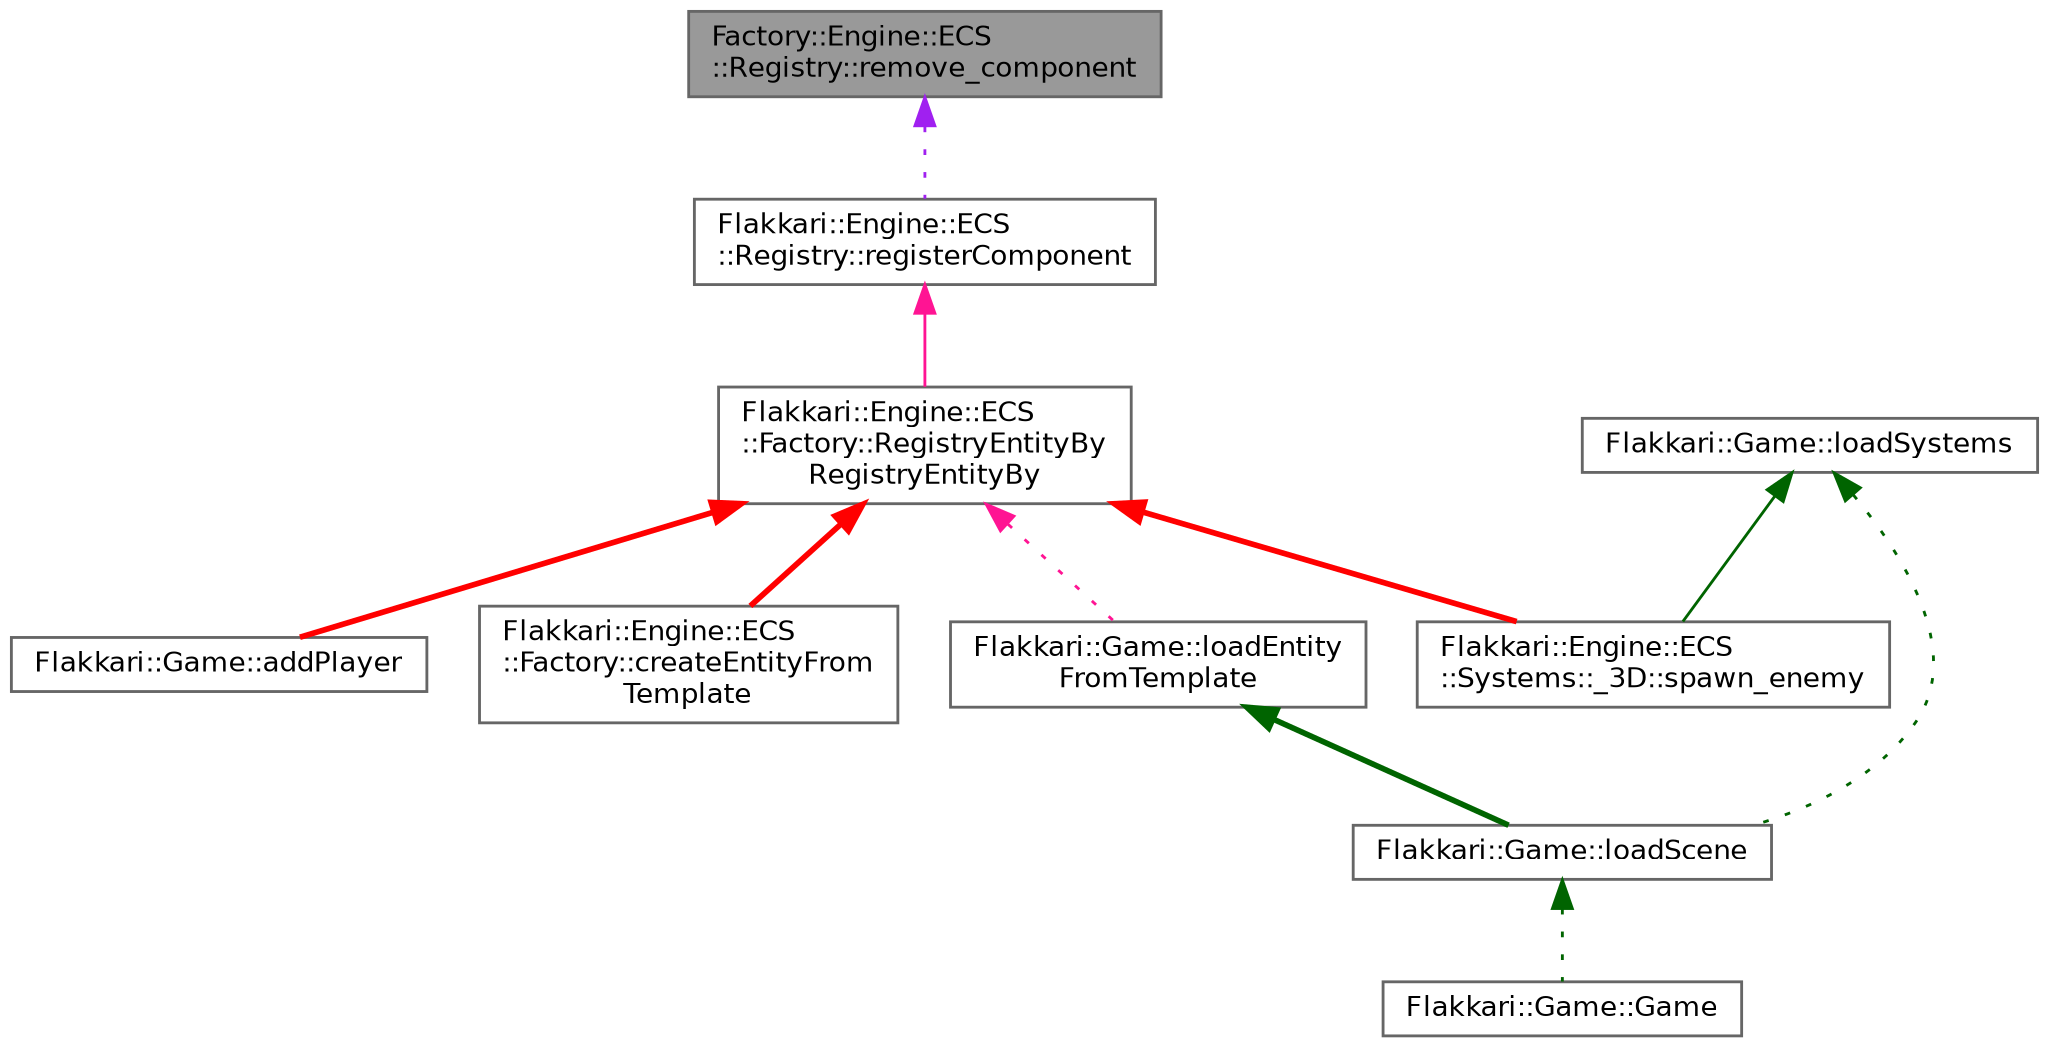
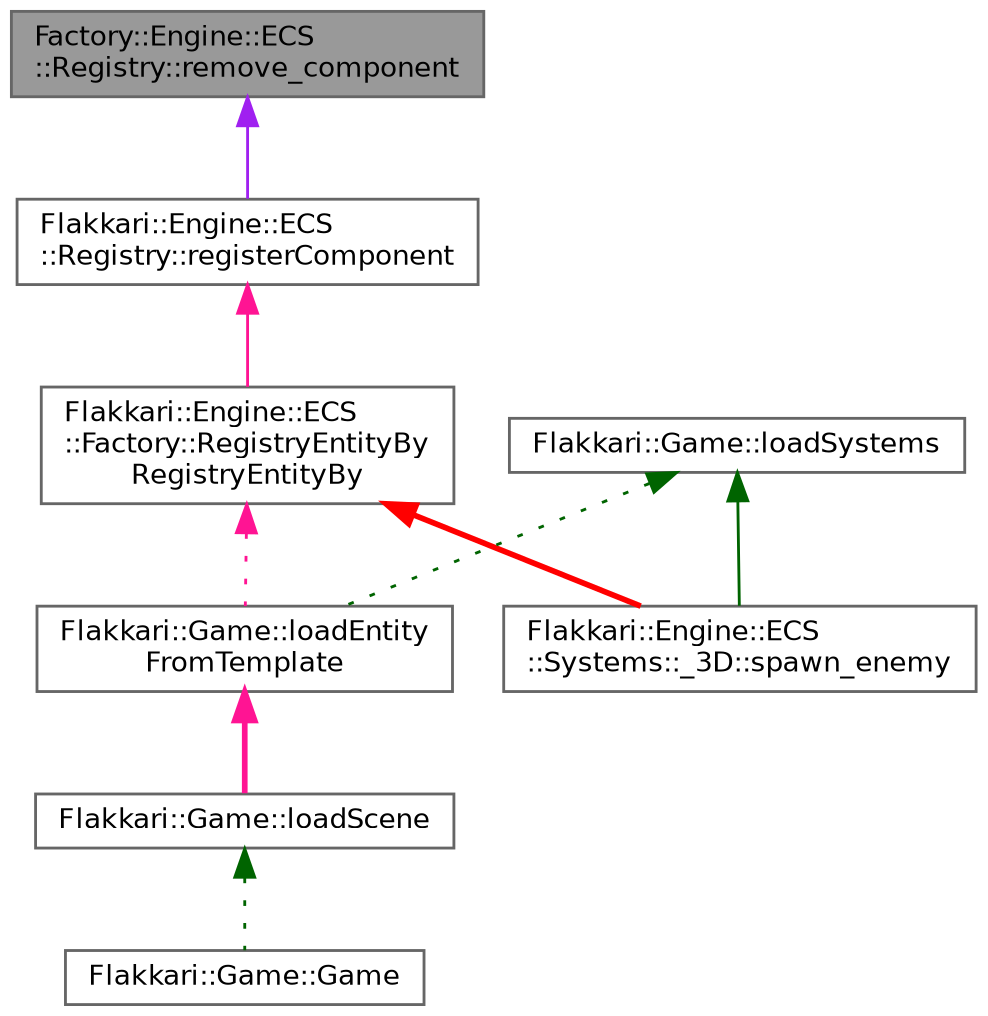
edge "Flakkari::Engine::ECS ::Registry::registerComponent" -> "Factory::Engine::ECS ::Registry::remove_component": style dotted -> solid
node "Flakkari::Game::addPlayer": removed
node "Flakkari::Engine::ECS ::Factory::createEntityFrom Template": removed
edge "Flakkari::Game::loadScene" -> "Flakkari::Game::loadSystems": now "Flakkari::Game::loadEntity FromTemplate" -> "Flakkari::Game::loadSystems"
edge "Flakkari::Game::loadScene" -> "Flakkari::Game::loadEntity FromTemplate": color darkgreen -> deeppink
